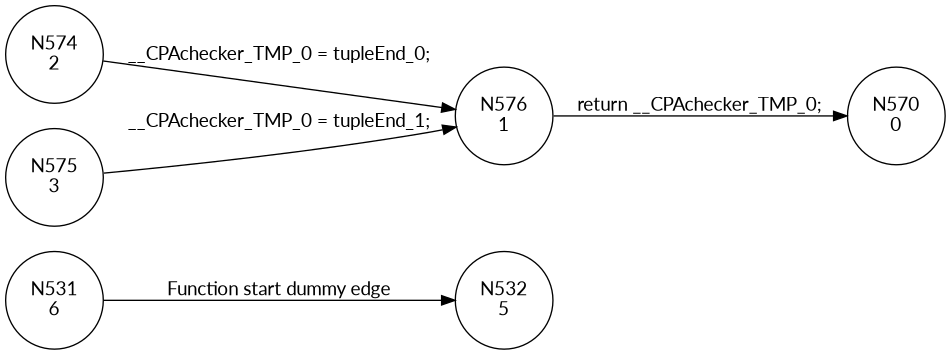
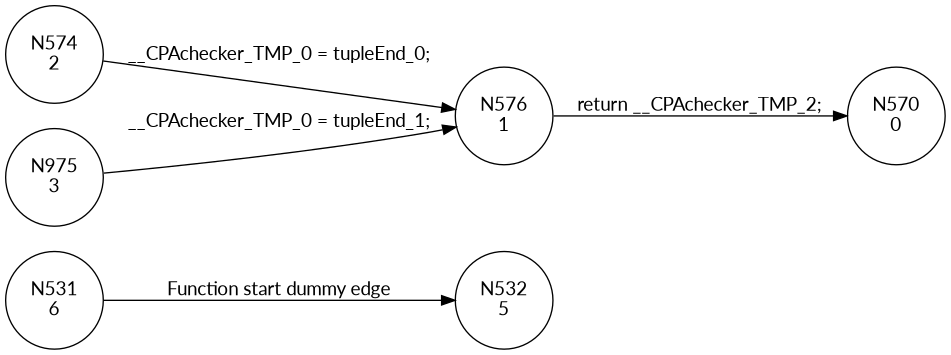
edge "N576 1" -> "N570 0": label "return __CPAchecker_TMP_0;" -> "return __CPAchecker_TMP_2;"
node "N575 3": label "N575 3" -> "N975 3"
